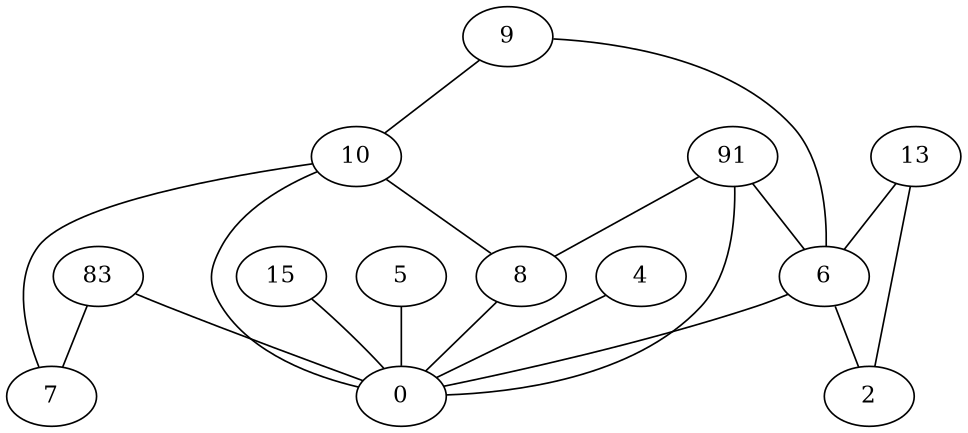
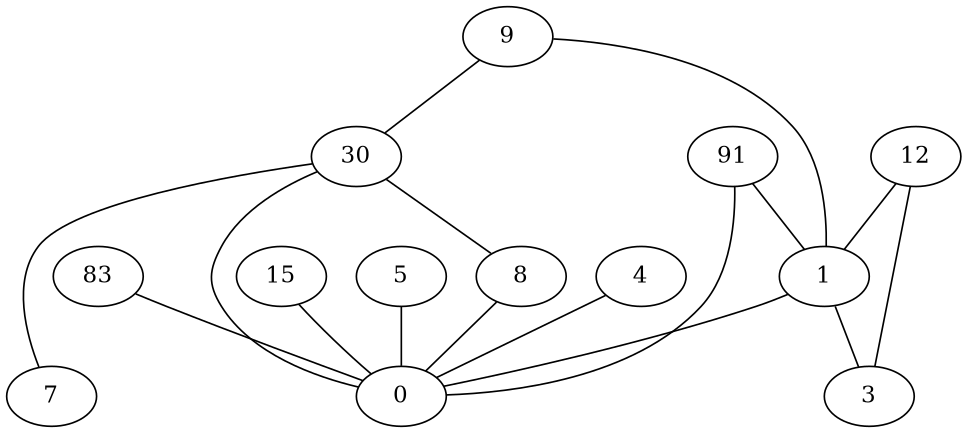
node "10": label "10" -> "30"
node "13": label "13" -> "12"
edge "8" -> "91": removed
node "6": label "6" -> "1"
edge "15" -> "0": reversed
edge "7" -> "83": removed
node "2": label "2" -> "3"
